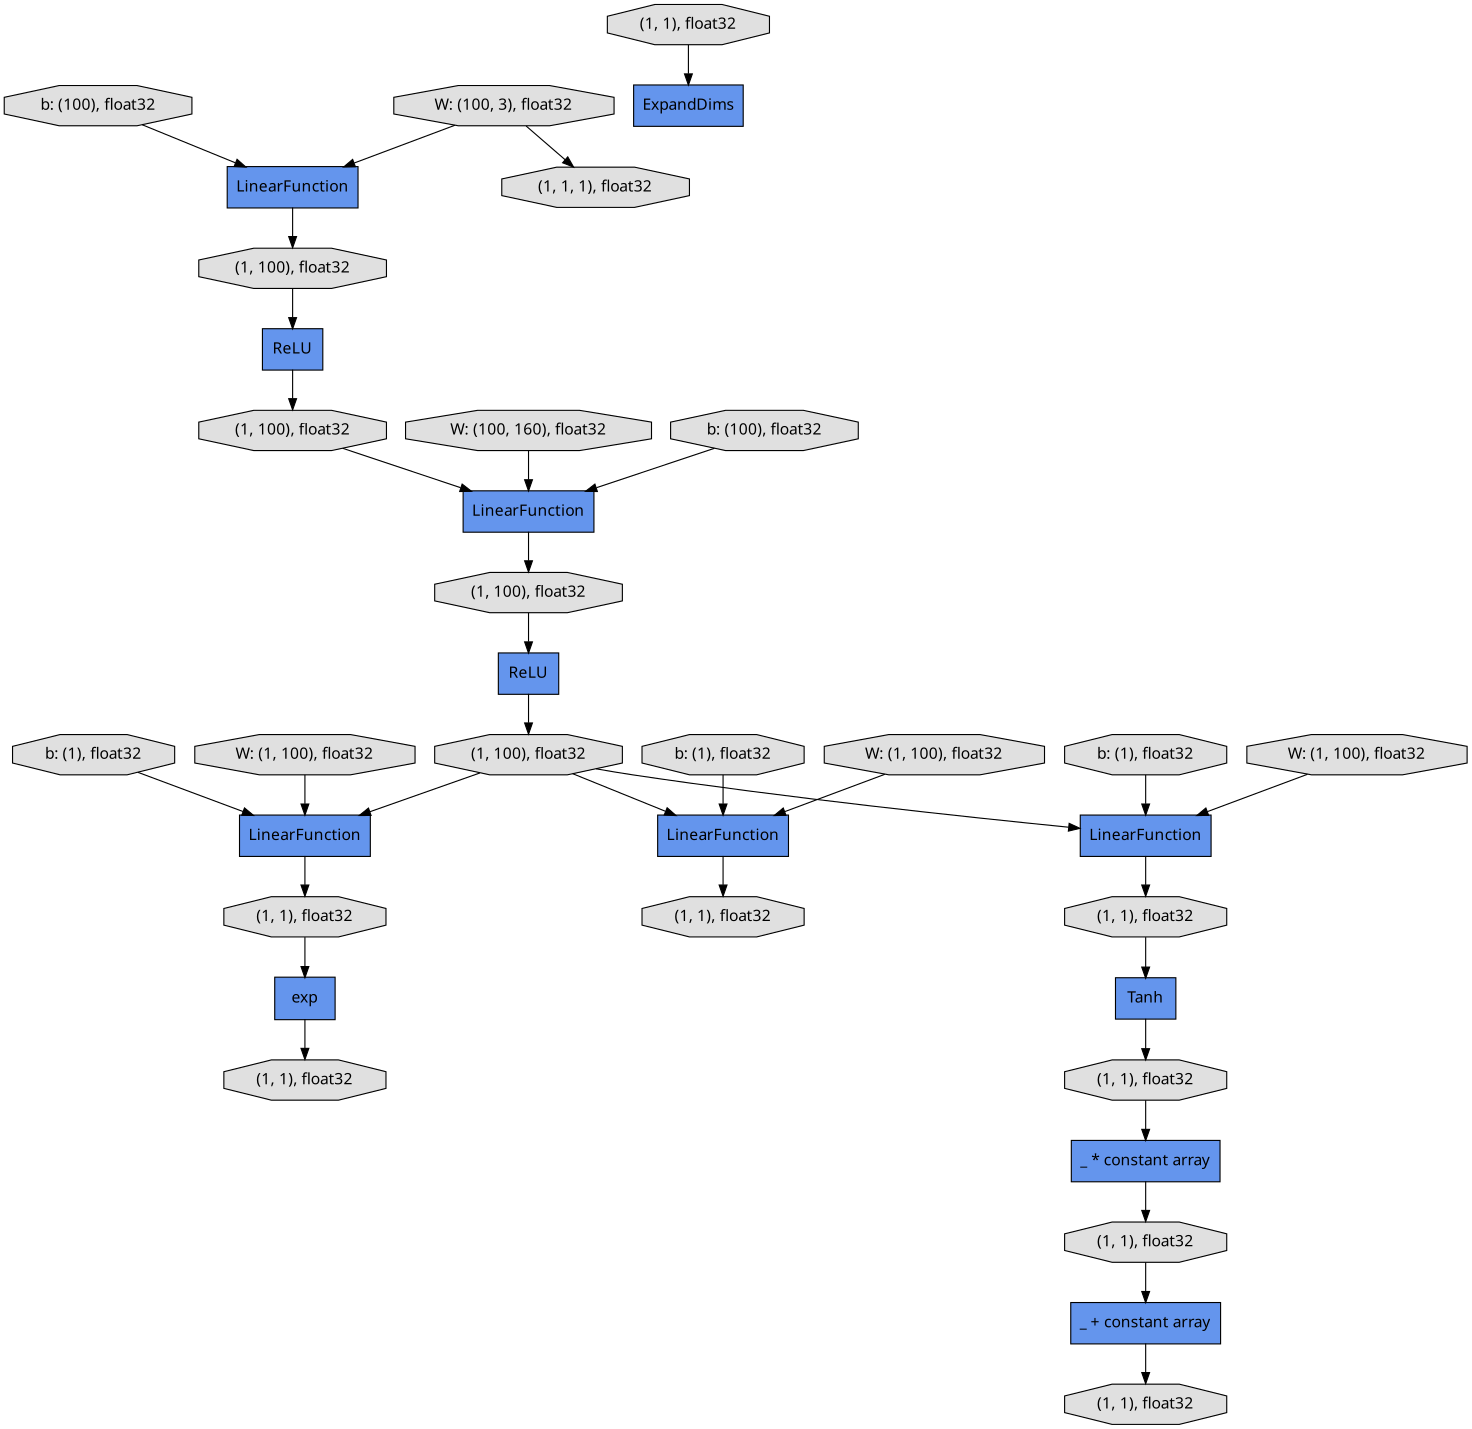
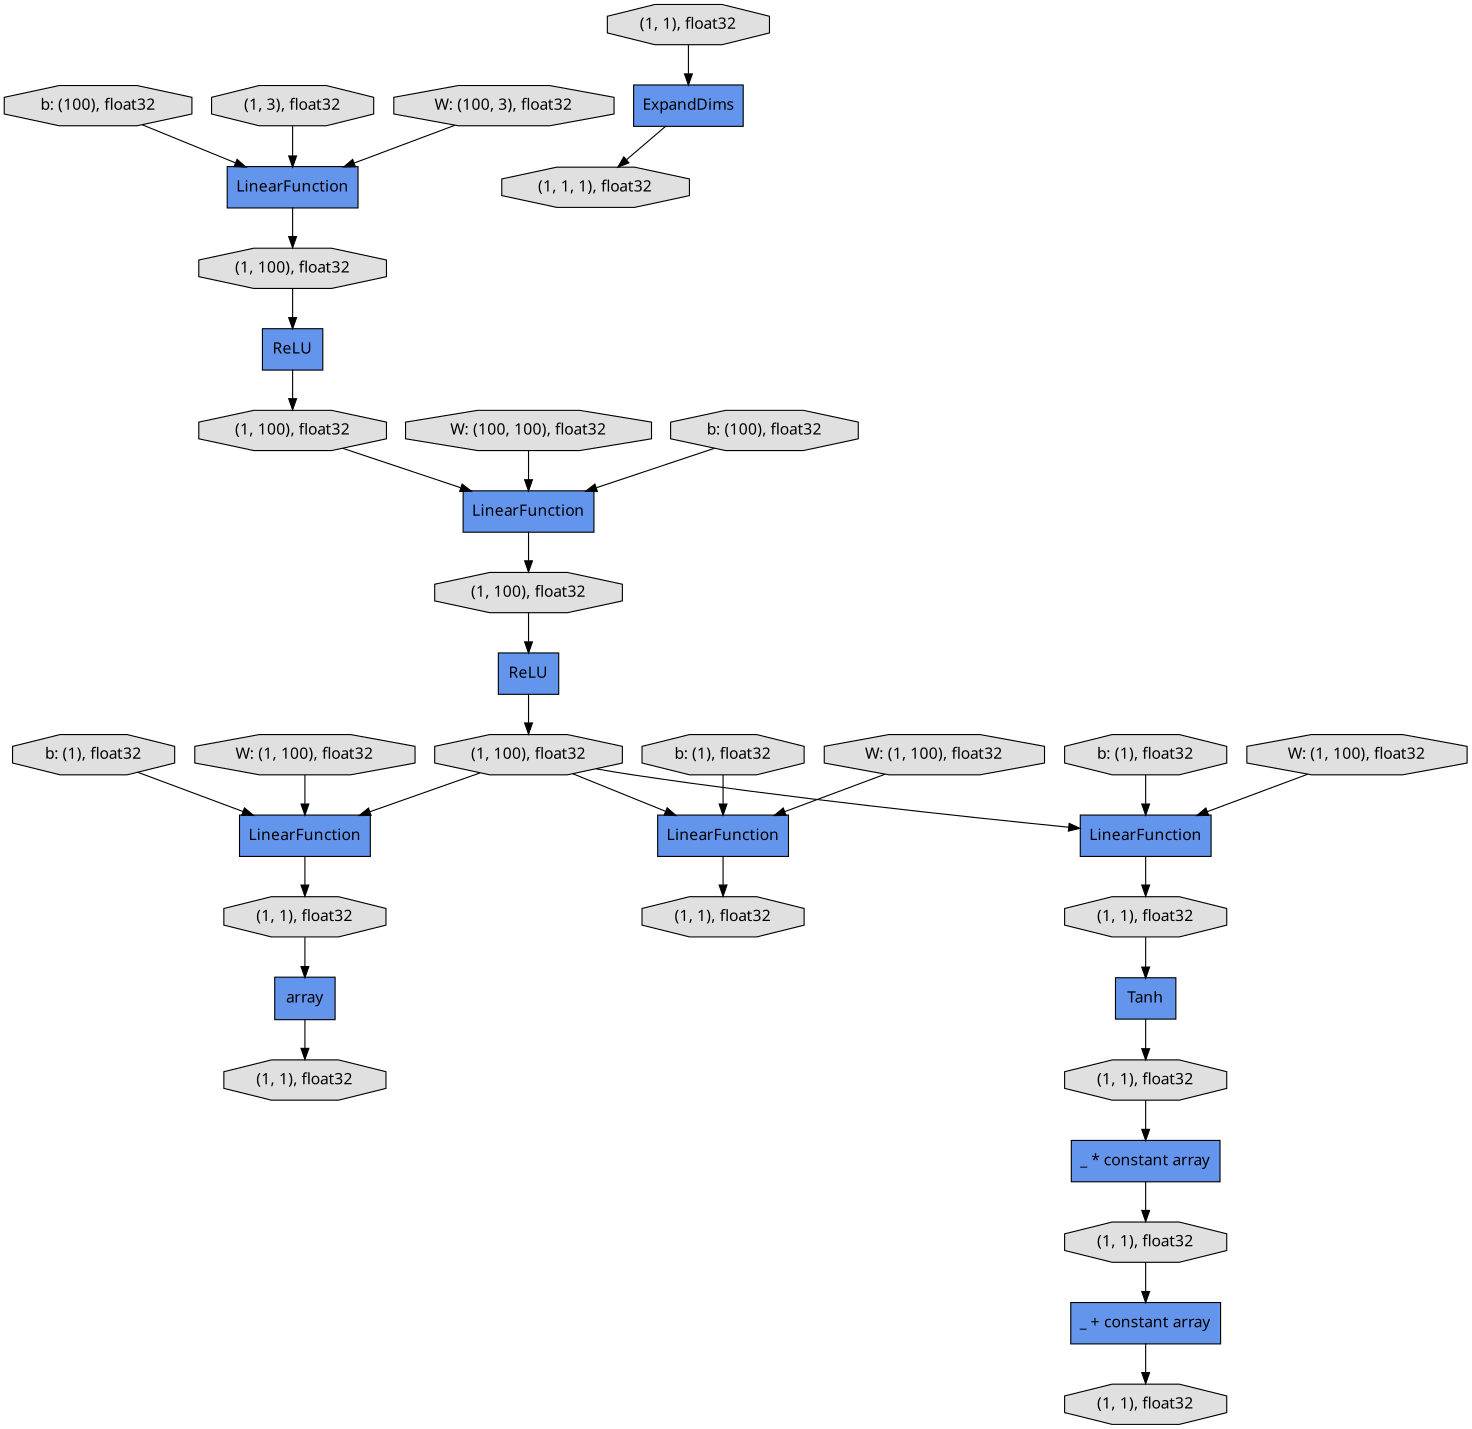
node "(1, 3), float32": added
edge "W: (100, 3), float32" -> "(1, 1, 1), float32": now "ExpandDims" -> "(1, 1, 1), float32"
node "W: (100, 160), float32": label "W: (100, 160), float32" -> "W: (100, 100), float32"
node "exp": label "exp" -> "array"
